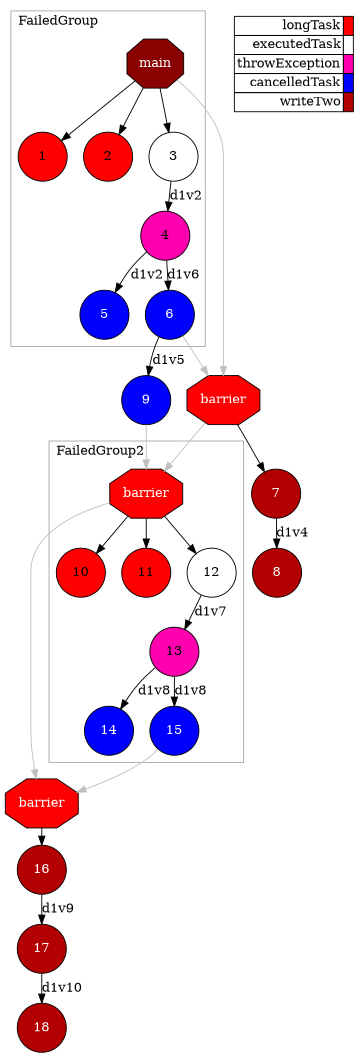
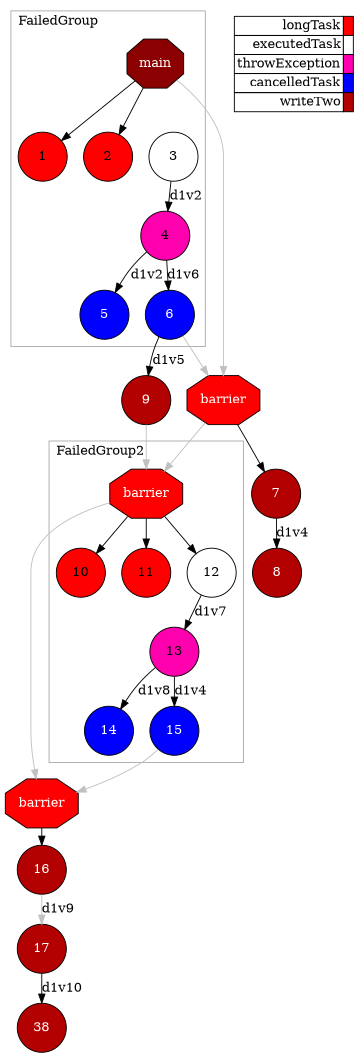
edge "main" -> "3": removed
node "9": fillcolor #0000ff -> #b30000
edge "13" -> "15": label "d1v8" -> "d1v4"
edge "16" -> "17": color black -> grey
node "18": label "18" -> "38"
